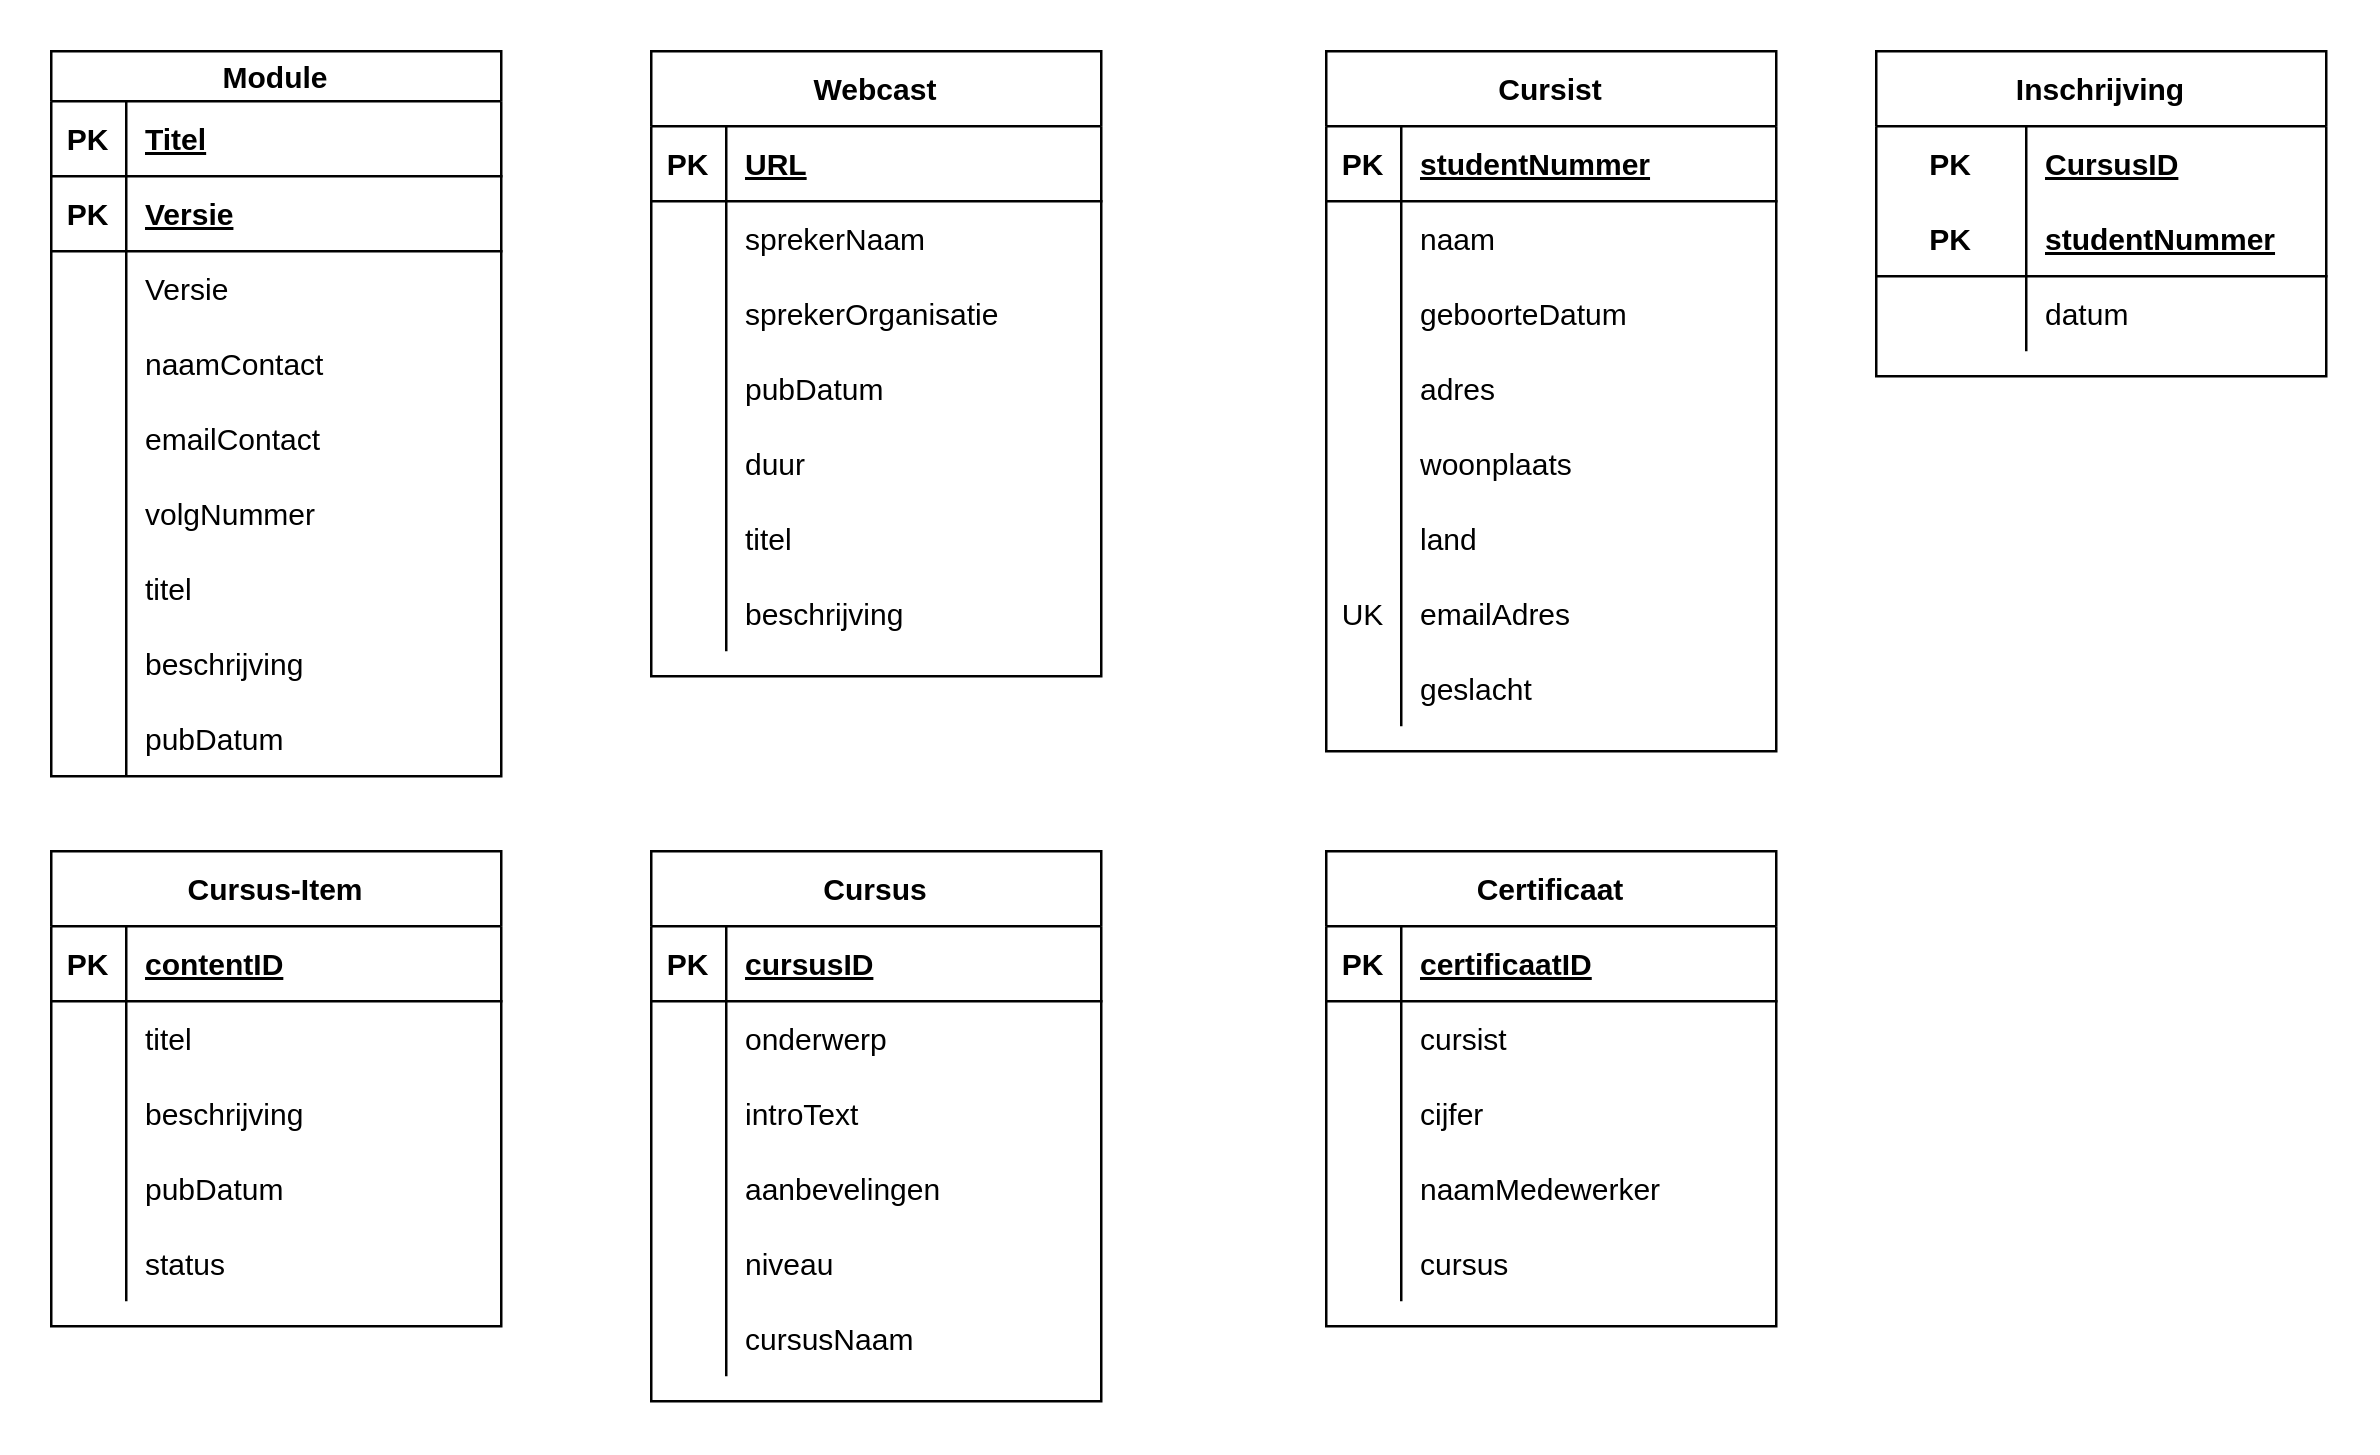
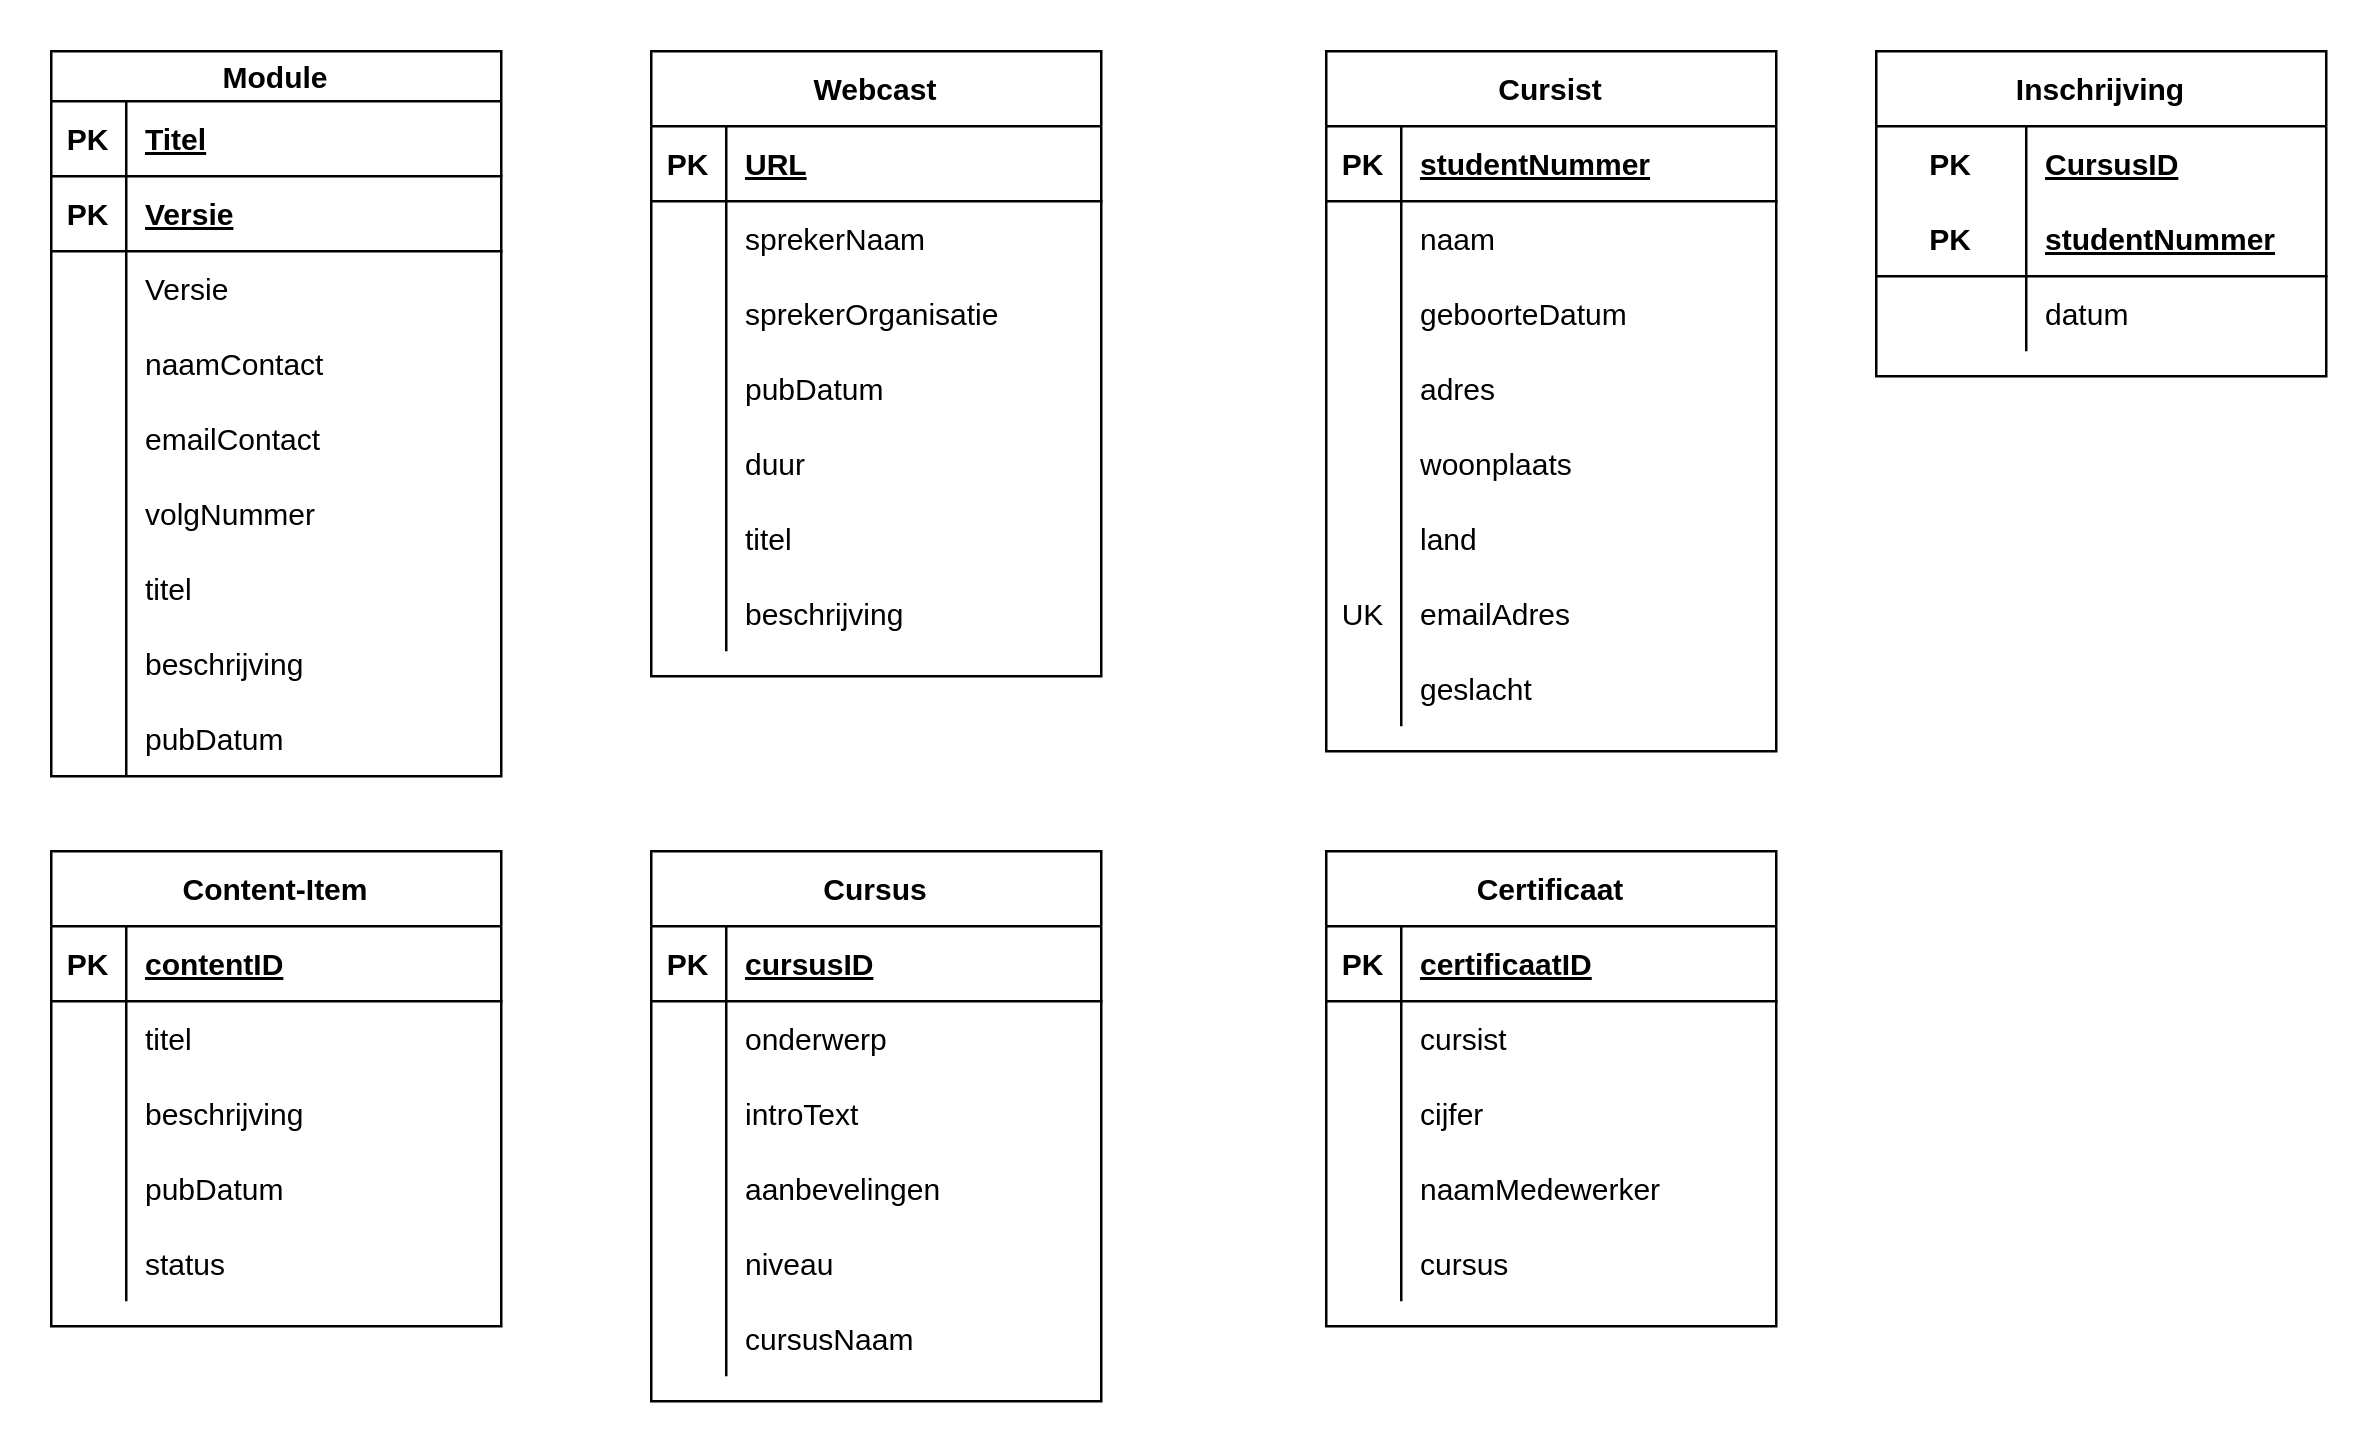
node "Cursus-Item": label "Cursus-Item" -> "Content-Item"
